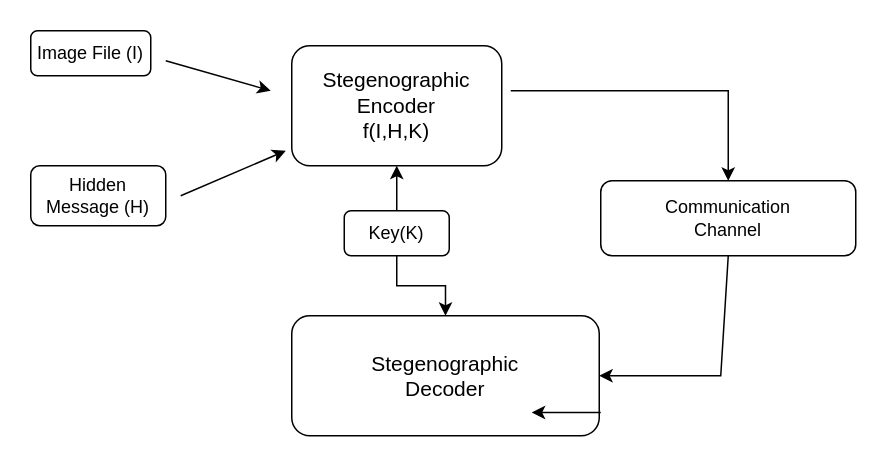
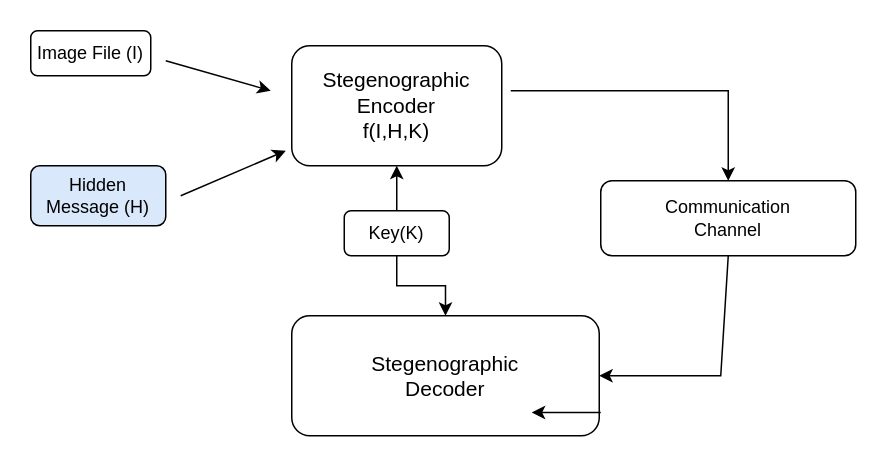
node "Hidden Message (H)": fillcolor #ffffff -> #dae8fc
